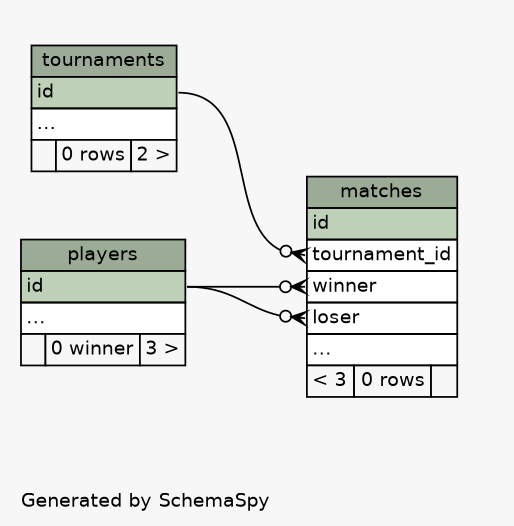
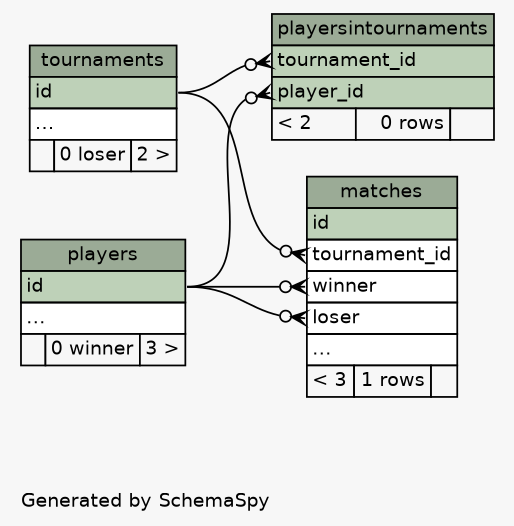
node "playersintournaments": added
node "tournaments": text "0 rows" -> "0 loser"
node "matches": text "0 rows" -> "1 rows"
